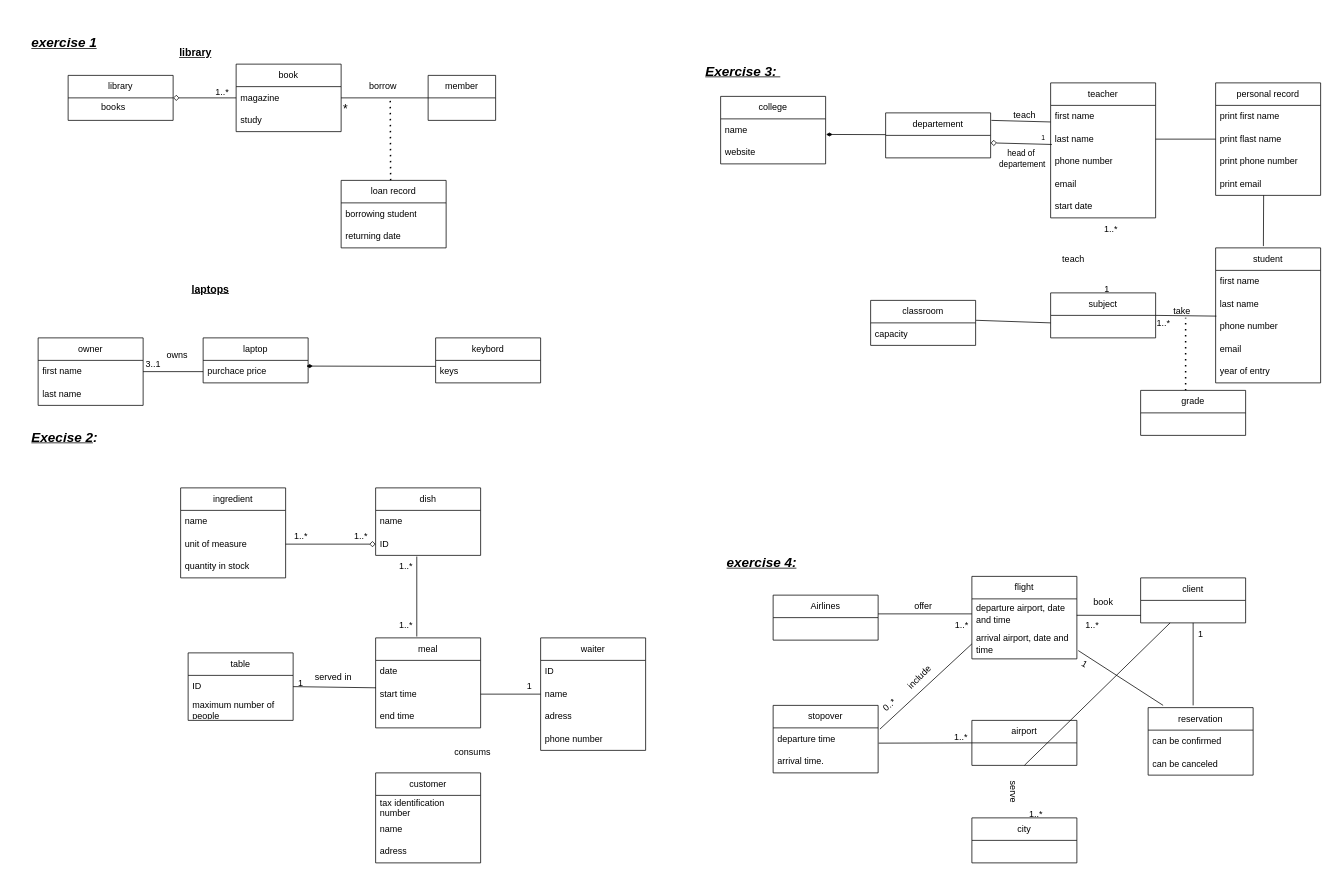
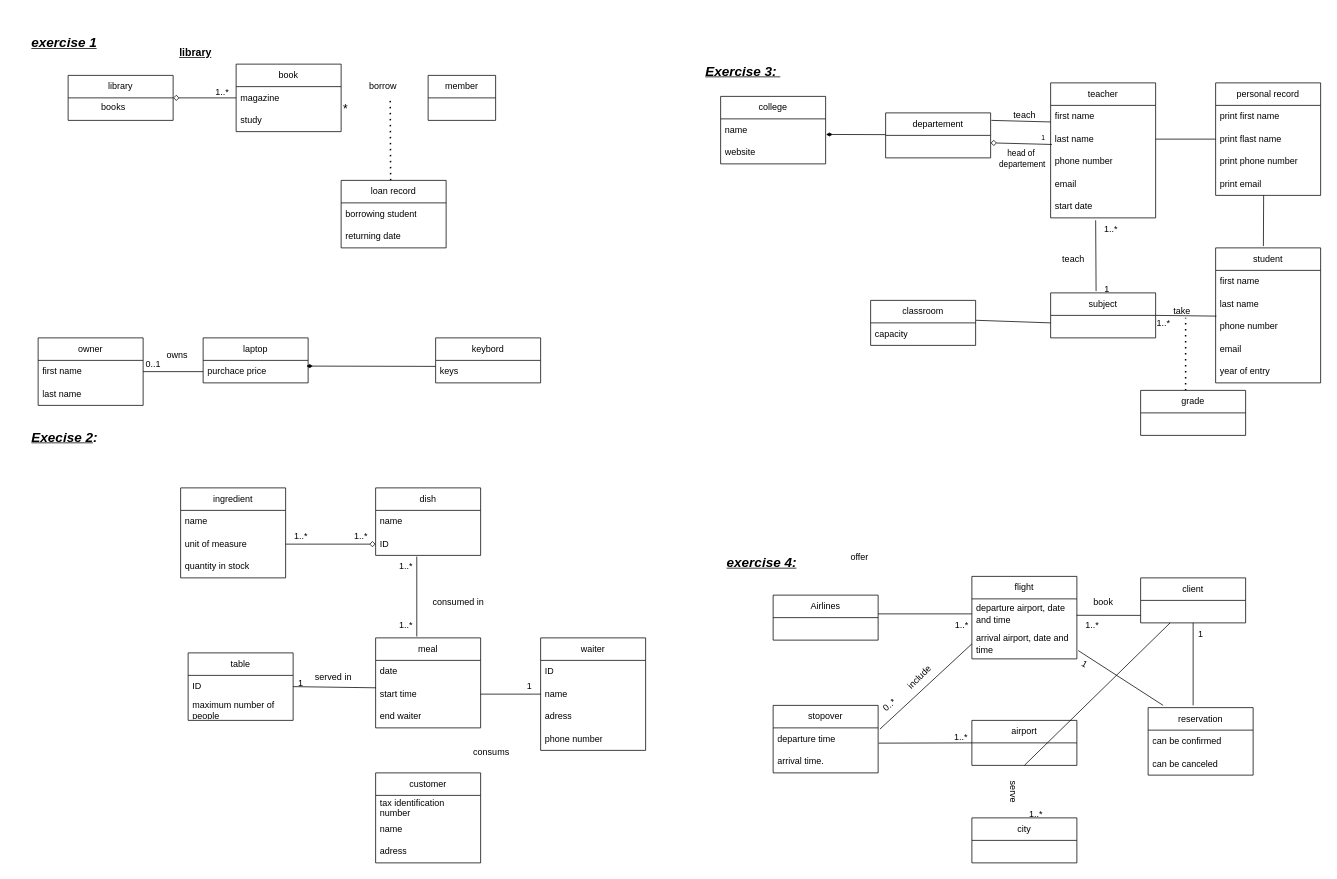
edge "magazine" -- "member": removed
edge "start date" -- "subject": added
node "laptops": removed
node "3..1": label "3..1" -> "0..1"
node "consumed in": added
node "offer": moved (923, 606) -> (859, 558)
node "end time": label "end time" -> "end waiter"
node "consums": moved (472, 753) -> (491, 753)
